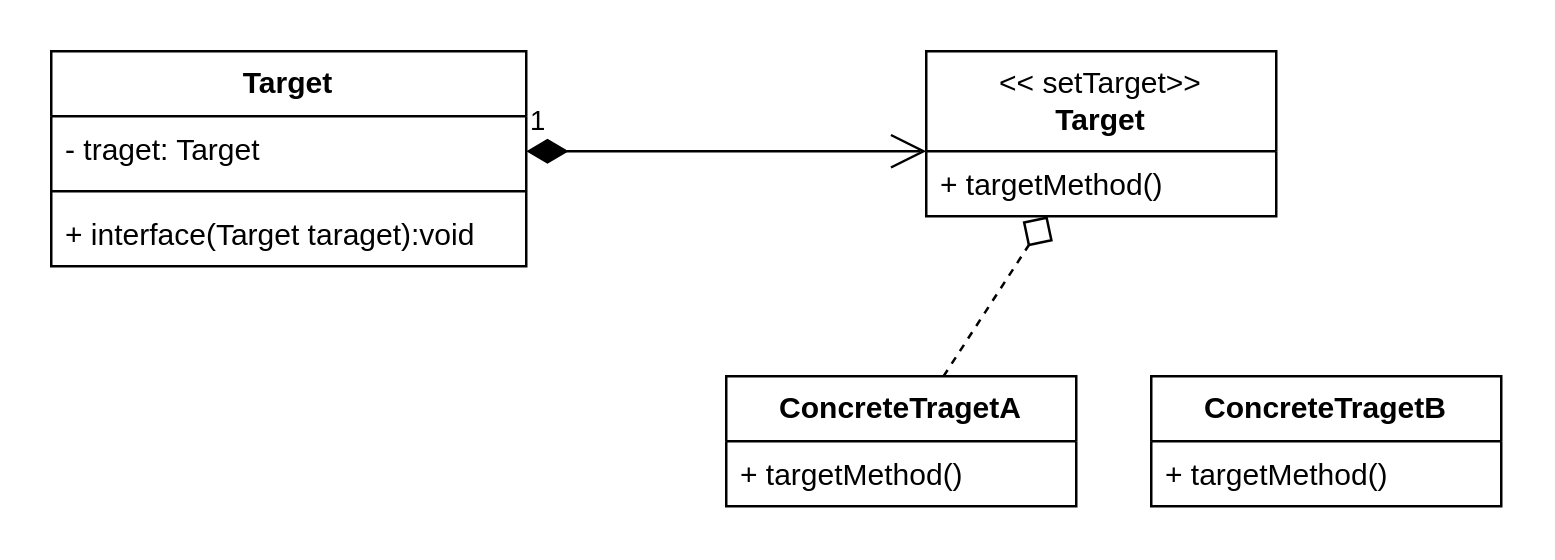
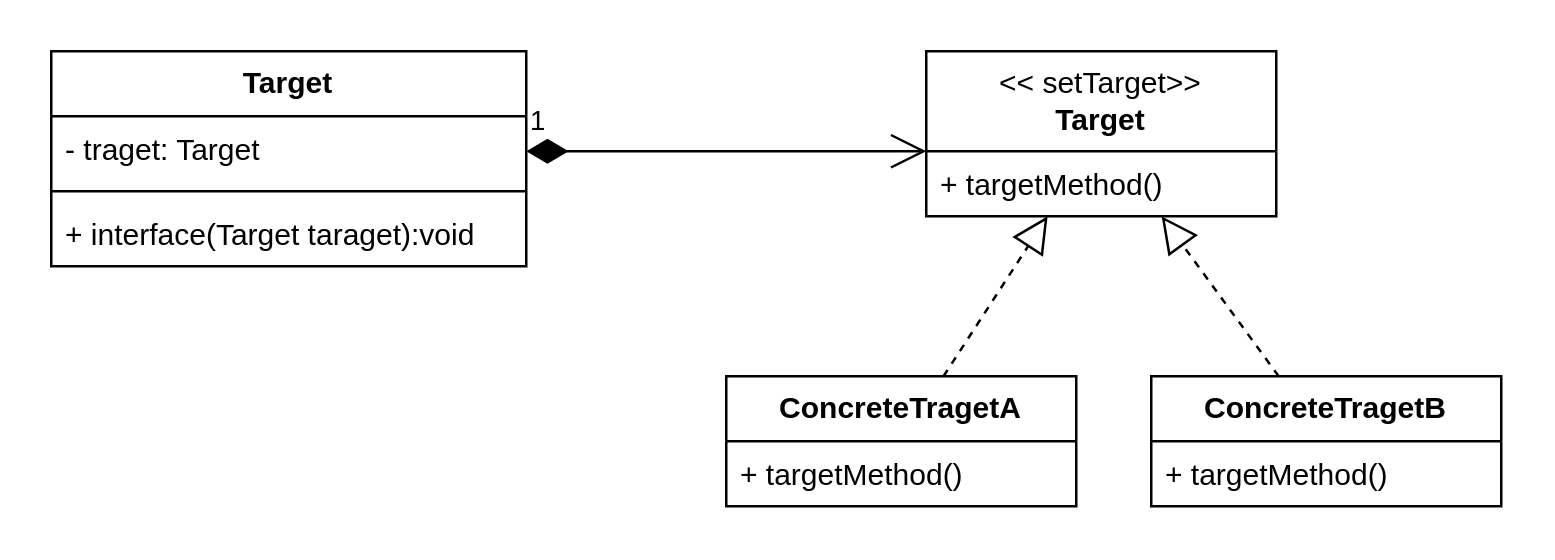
edge "ConcreteTragetA" -> "<< setTarget>> Target": arrowhead diamond -> block
edge "ConcreteTragetB" -> "<< setTarget>> Target": added
